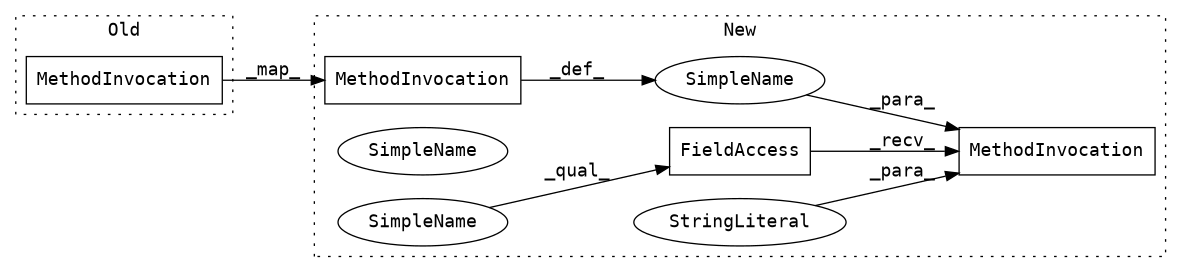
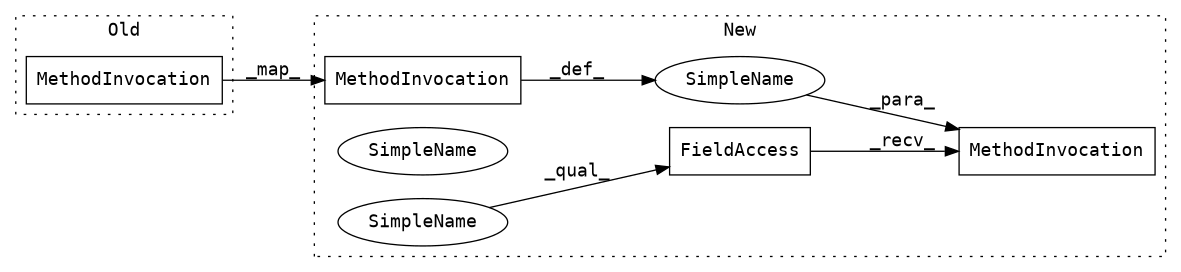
node "StringLiteral": removed
